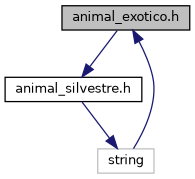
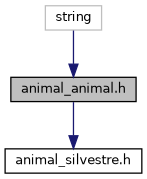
node "animal_exotico.h": label "animal_exotico.h" -> "animal_animal.h"
edge "animal_silvestre.h" -> "string": removed
